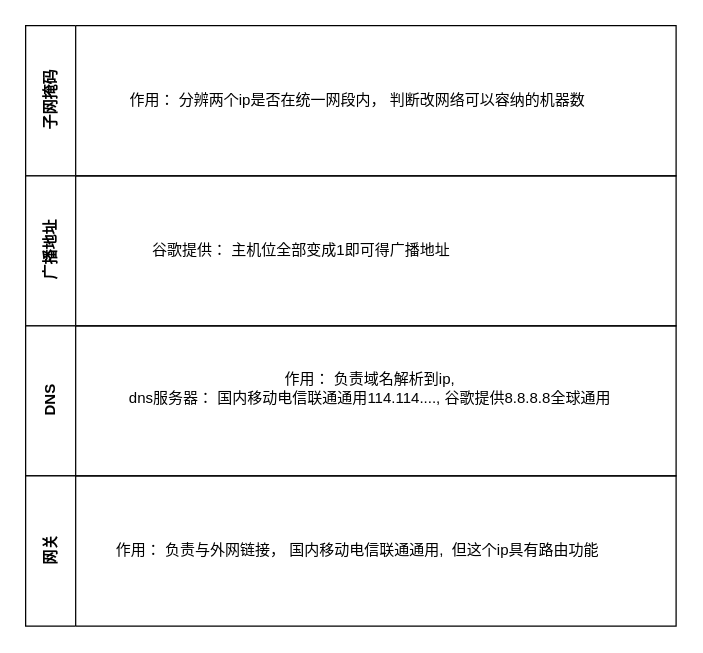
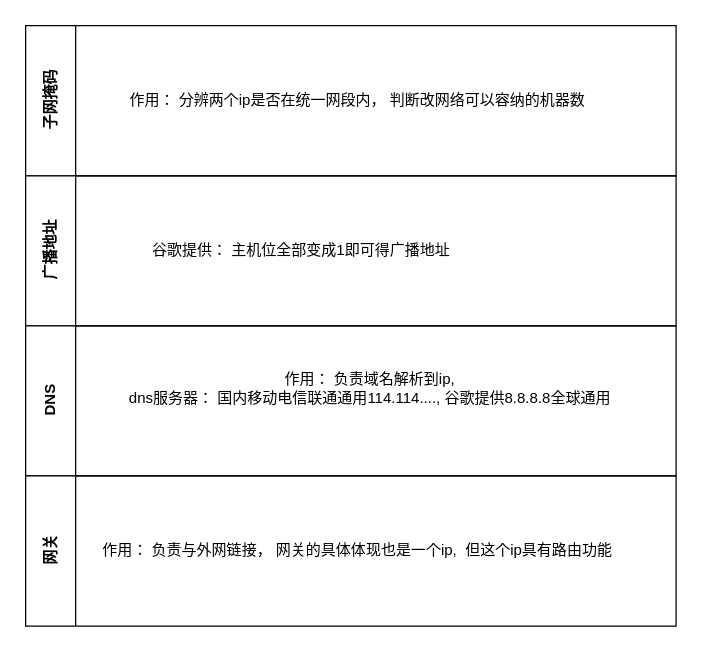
node "作用： 负责与外网链接， 国内移动电信联通通用, 但这个ip具有路由功能": label "作用： 负责与外网链接， 国内移动电信联通通用, 但这个ip具有路由功能" -> "作用： 负责与外网链接， 网关的具体体现也是一个ip, 但这个ip具有路由功能"
